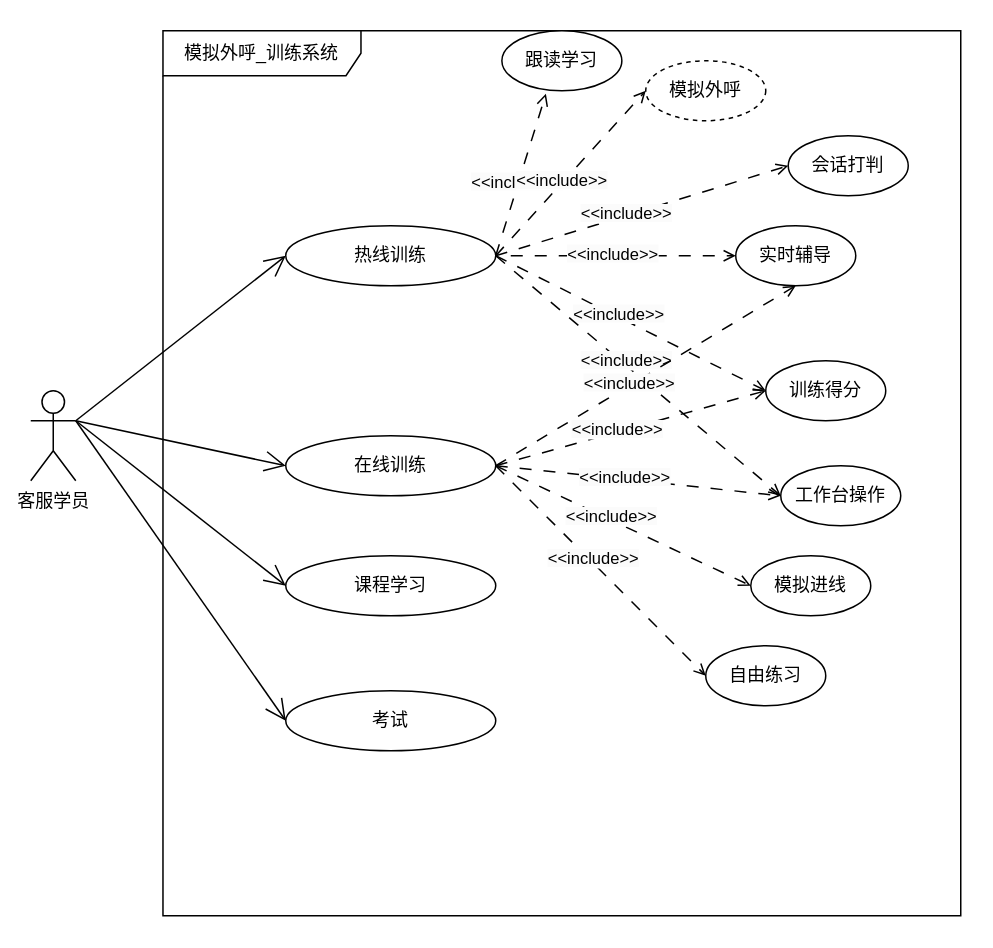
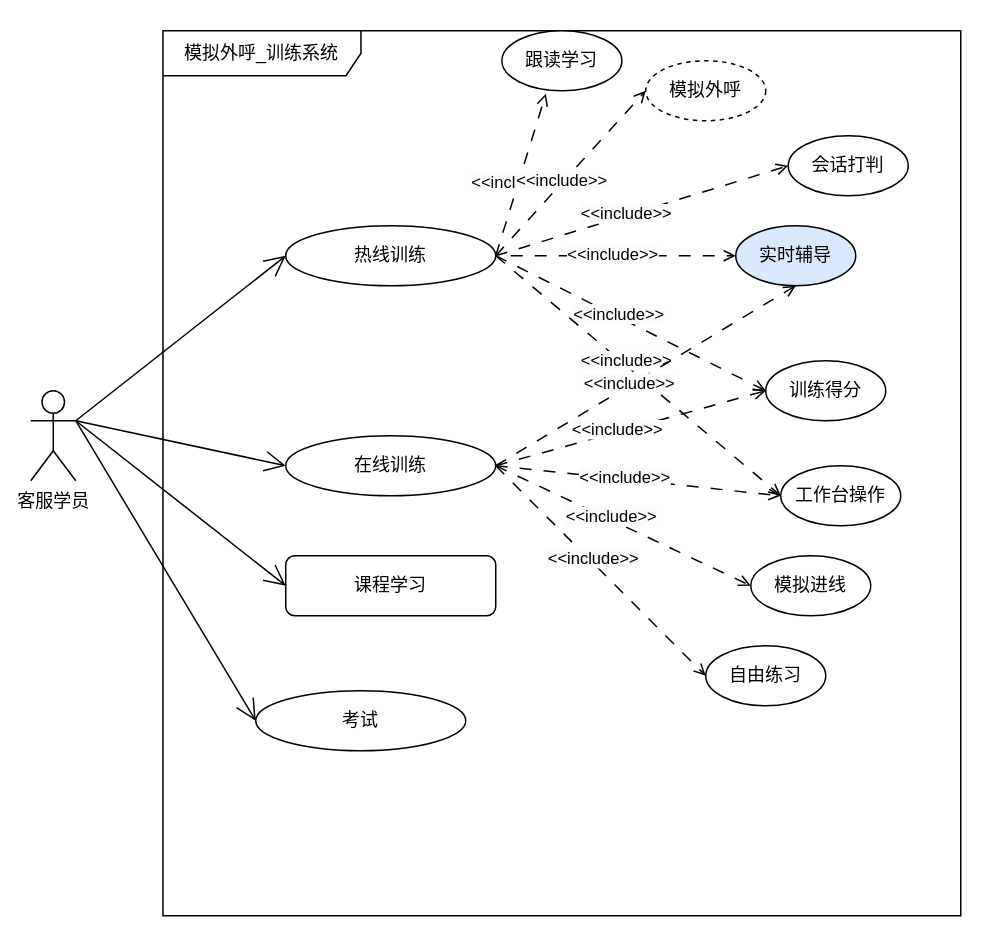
node "实时辅导": fillcolor #ffffff -> #dae8fc
node "课程学习": shape ellipse -> rounded rectangle
node "考试": moved (391, 721) -> (361, 721)
